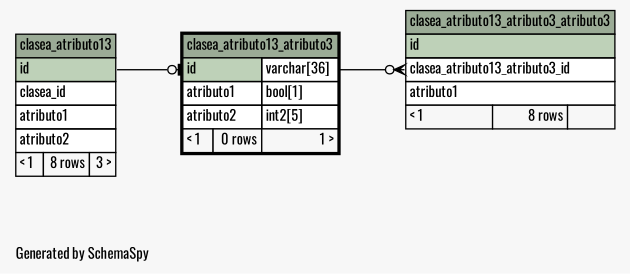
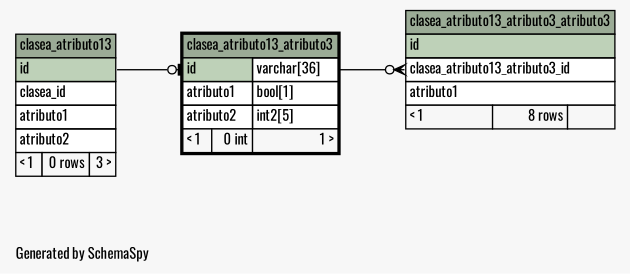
node "clasea_atributo13_atributo3": text "0 rows" -> "0 int"
node "clasea_atributo13": text "8 rows" -> "0 rows"
